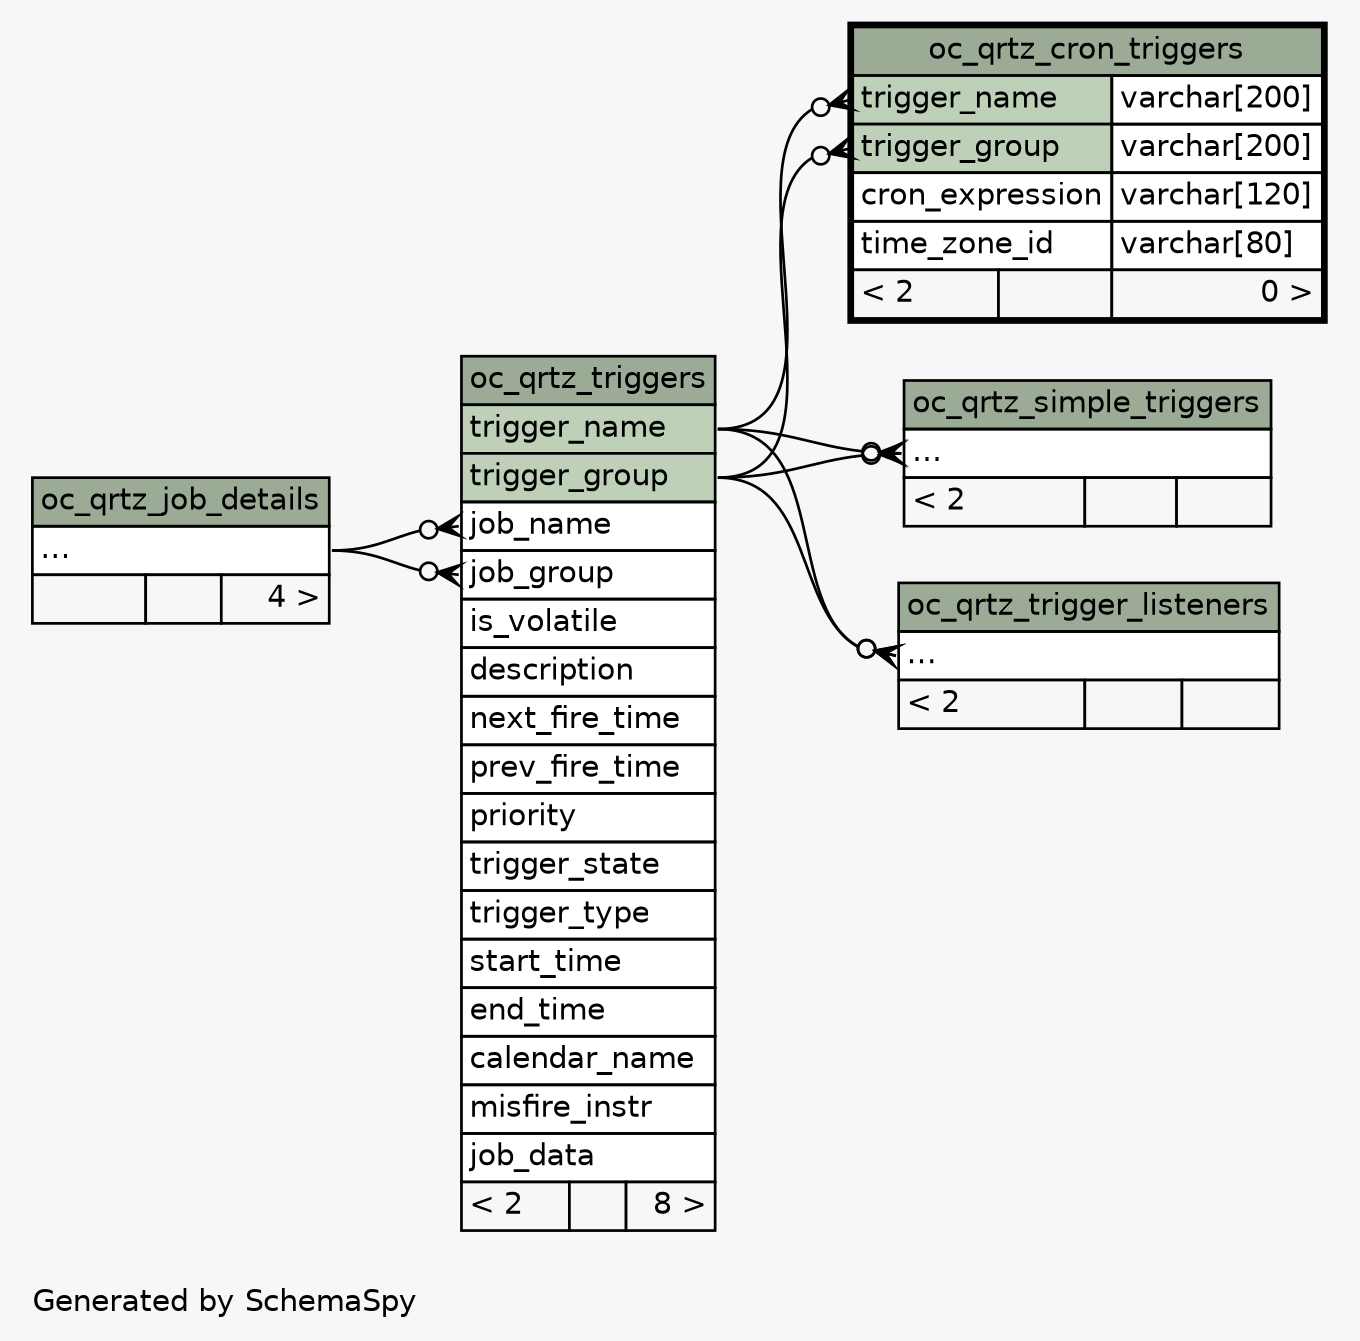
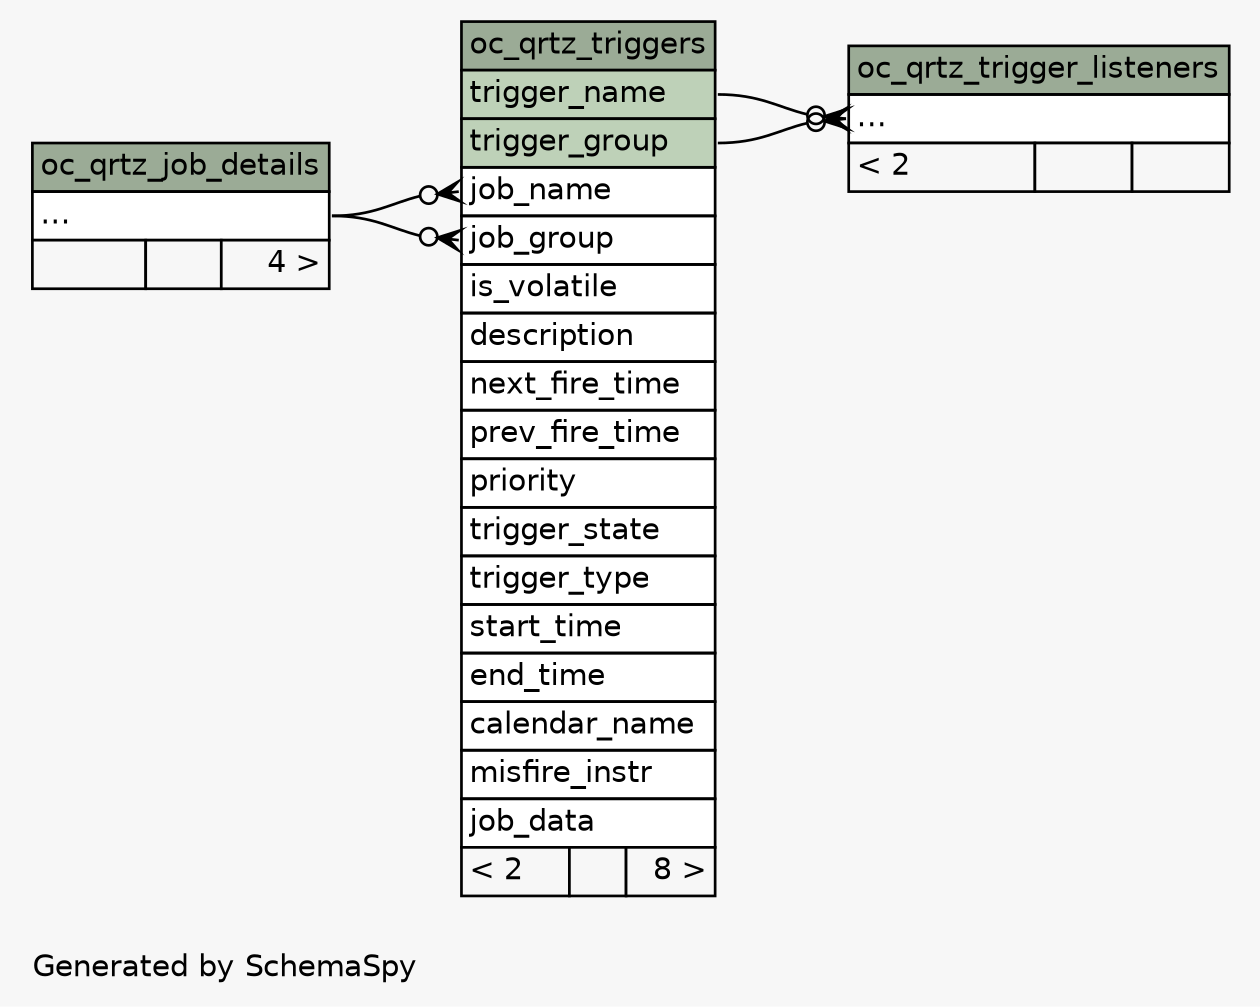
node "oc_qrtz_cron_triggers": removed
node "oc_qrtz_simple_triggers": removed
